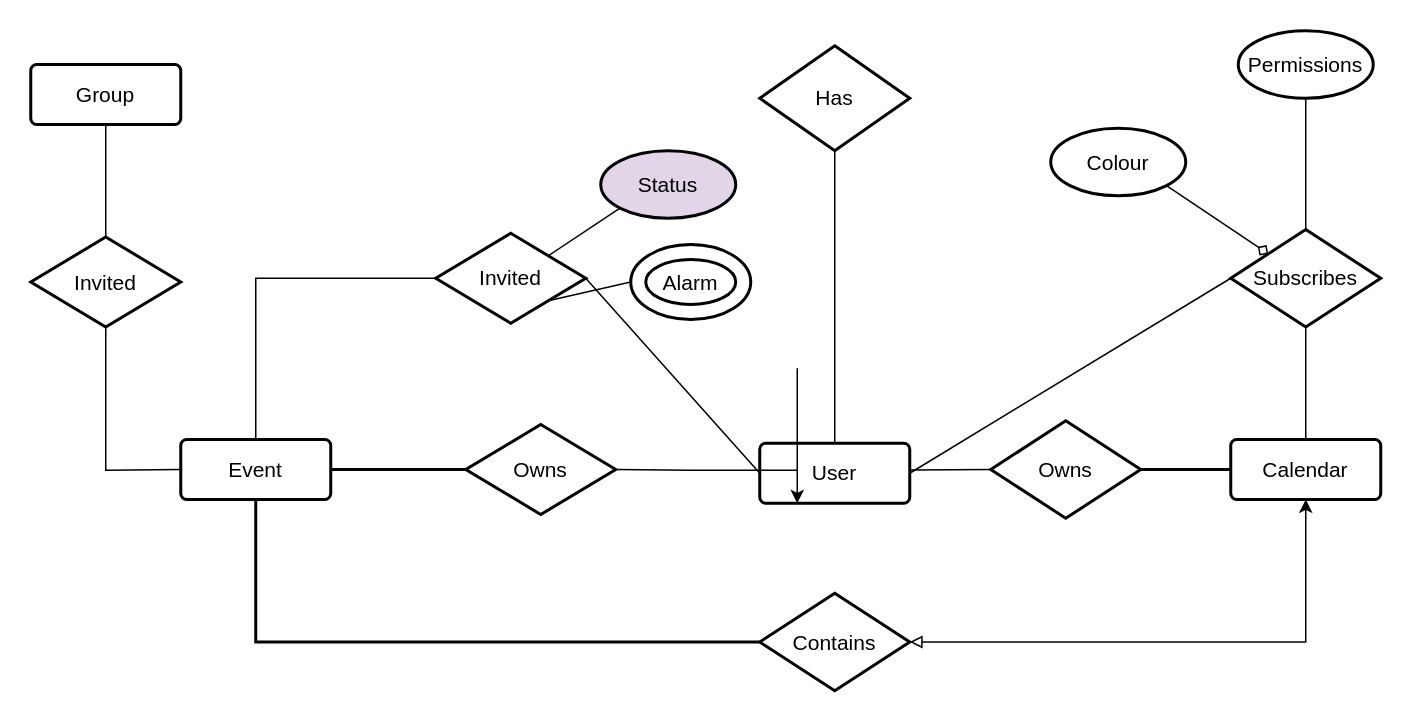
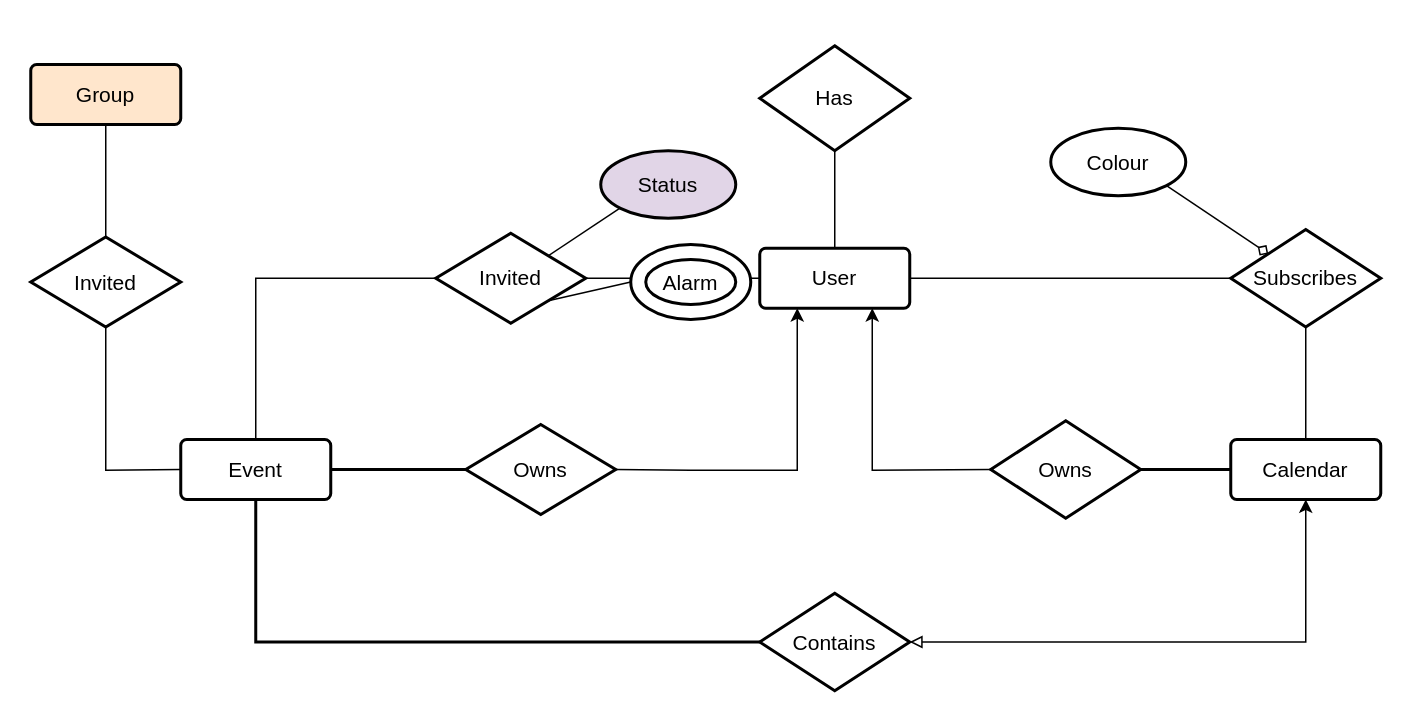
node "Permissions": removed
node "Group": fillcolor #ffffff -> #ffe6cc
edge "Permissions" -- "Subscribes": removed
node "User": moved (835, 473) -> (835, 278)
